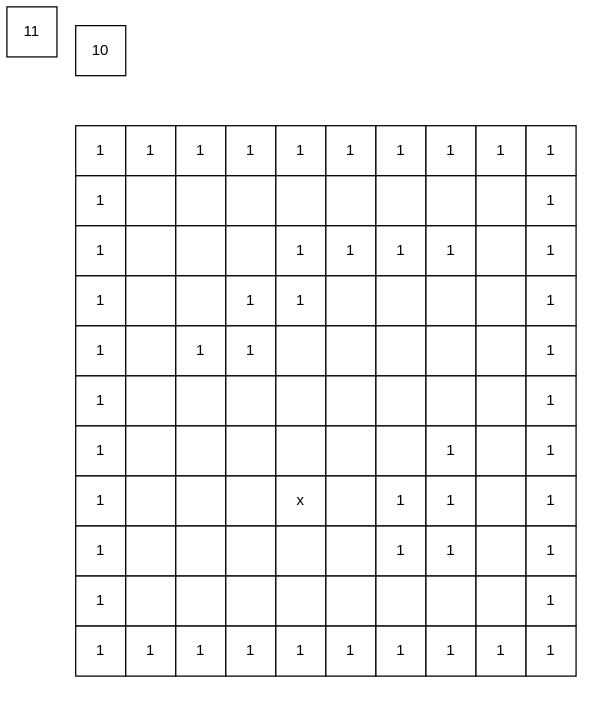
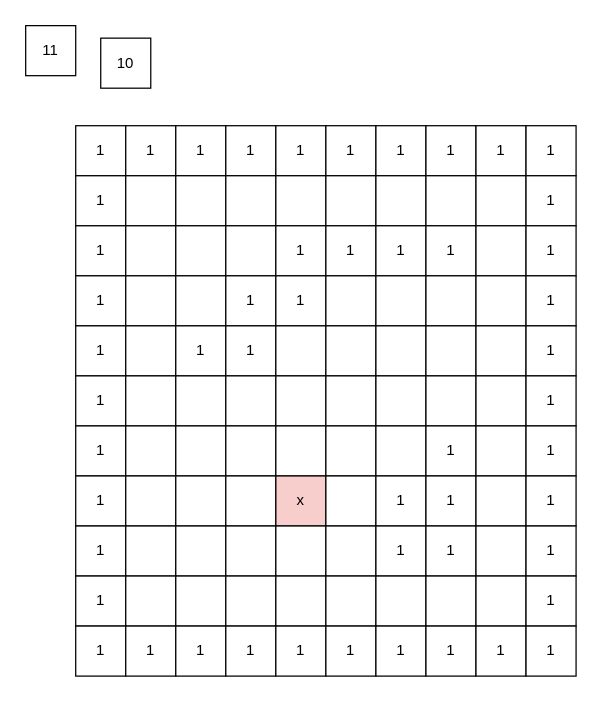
node "11": moved (32, 32) -> (51, 51)
node "10": moved (101, 51) -> (126, 63)
node "x": fillcolor #ffffff -> #f8cecc
